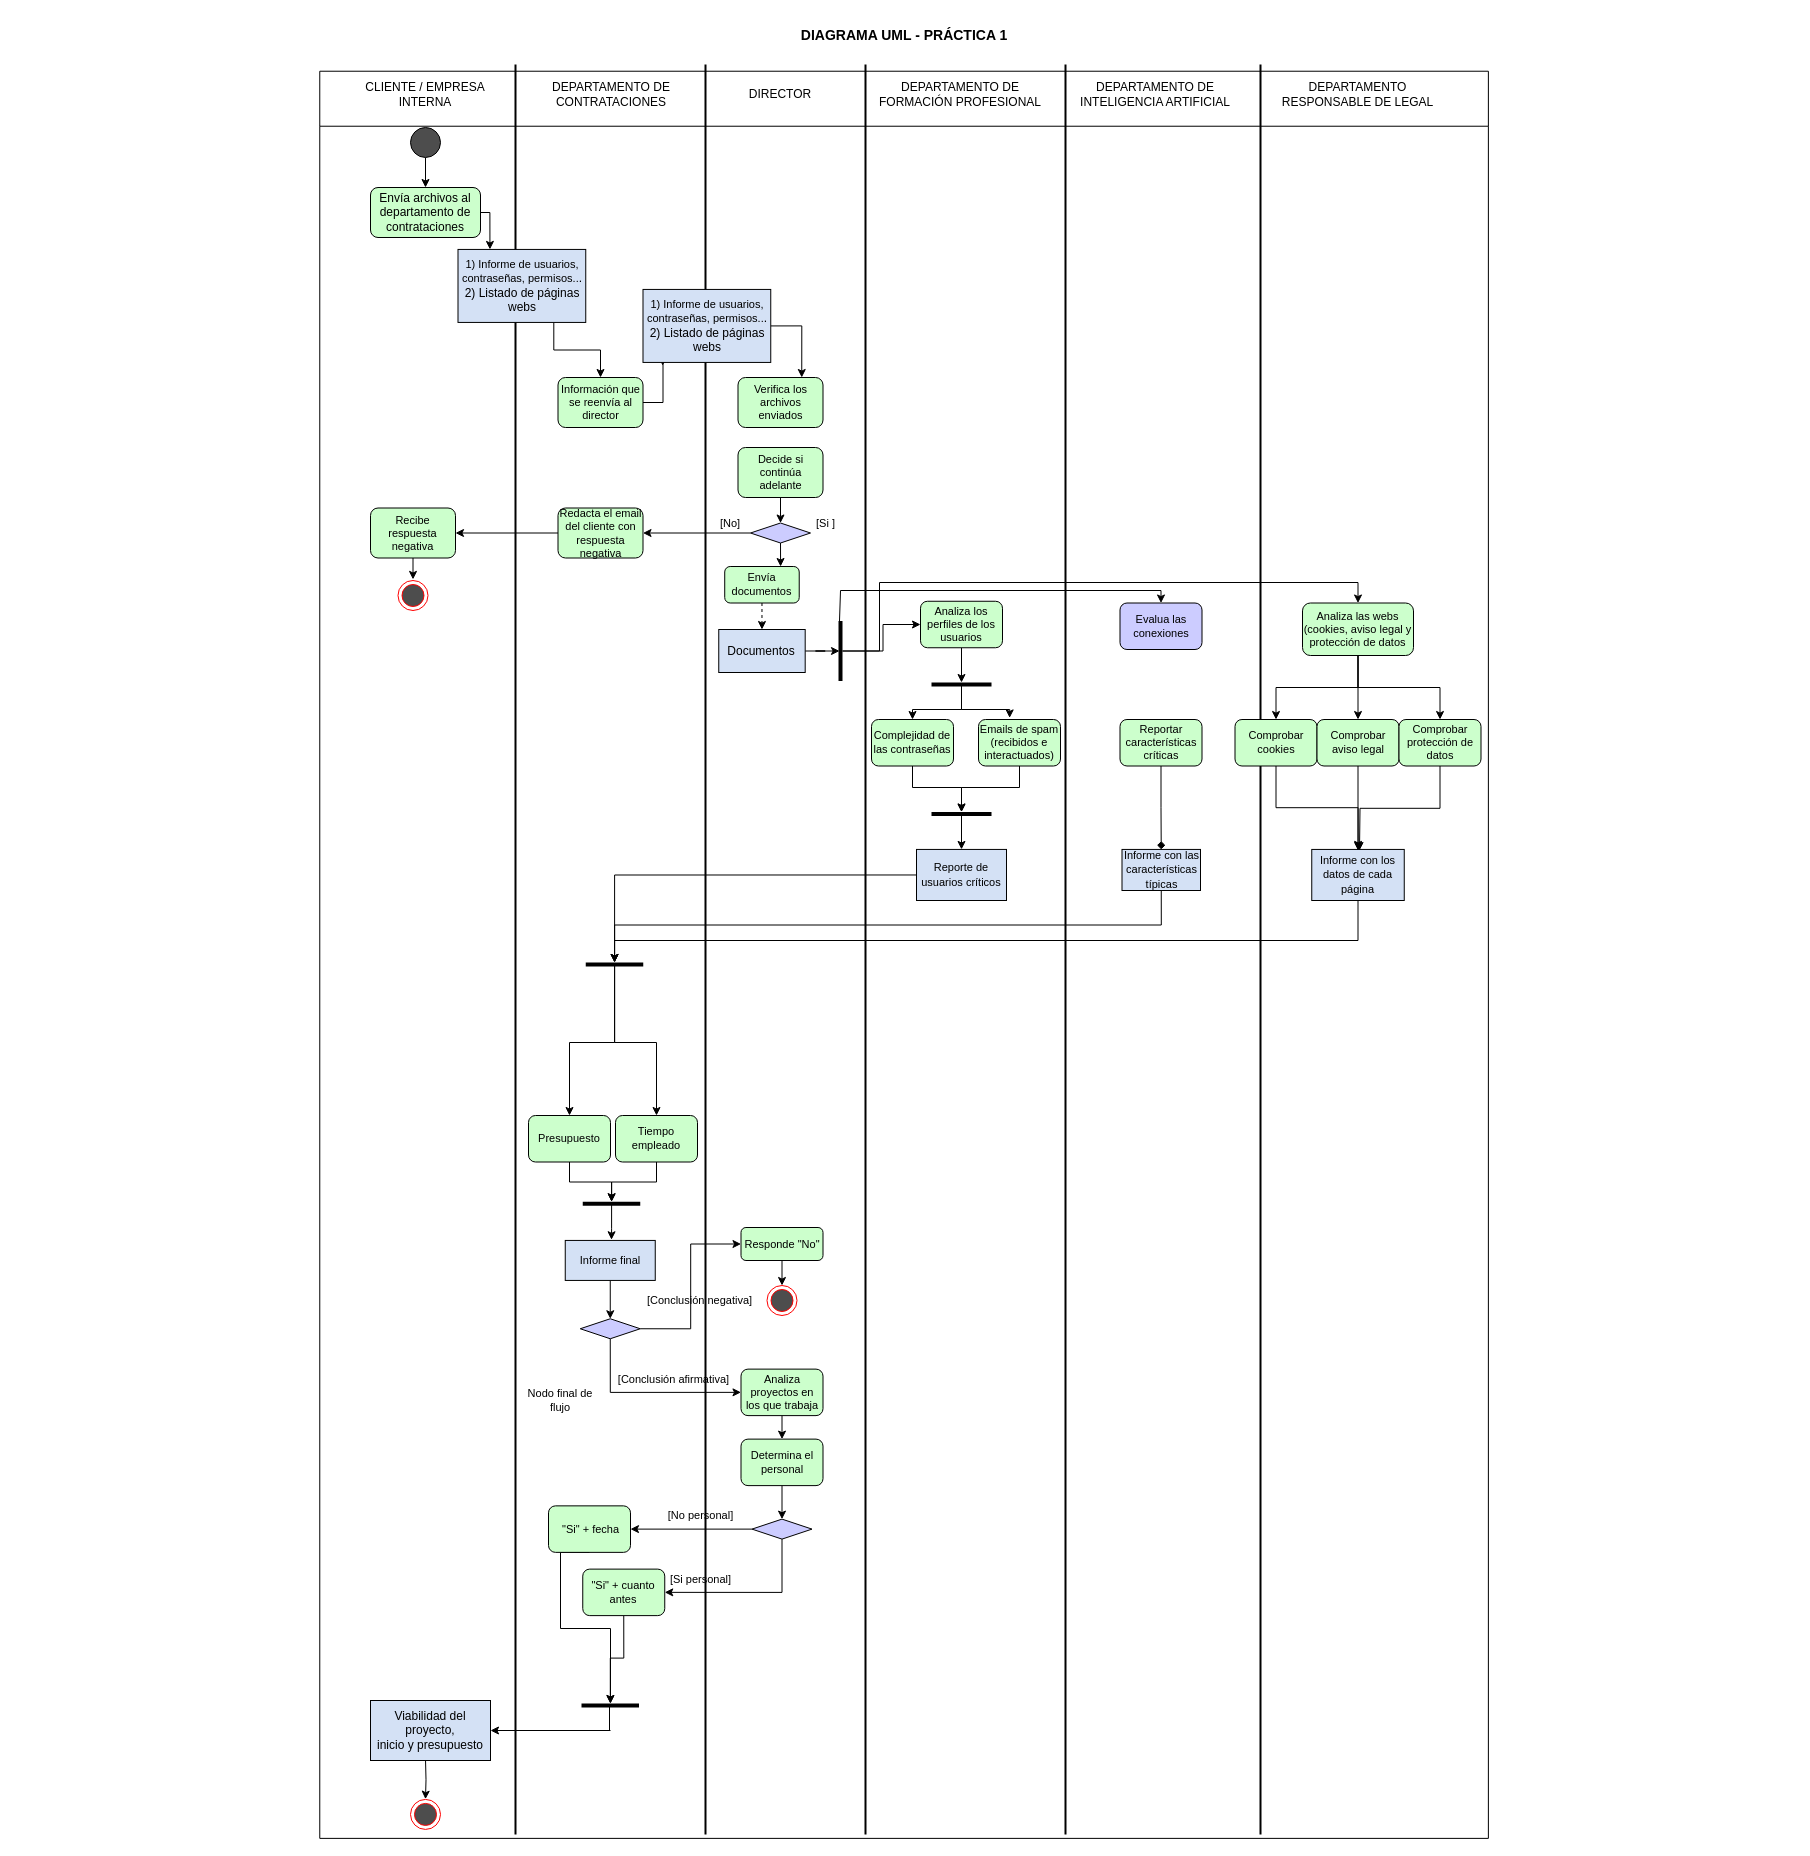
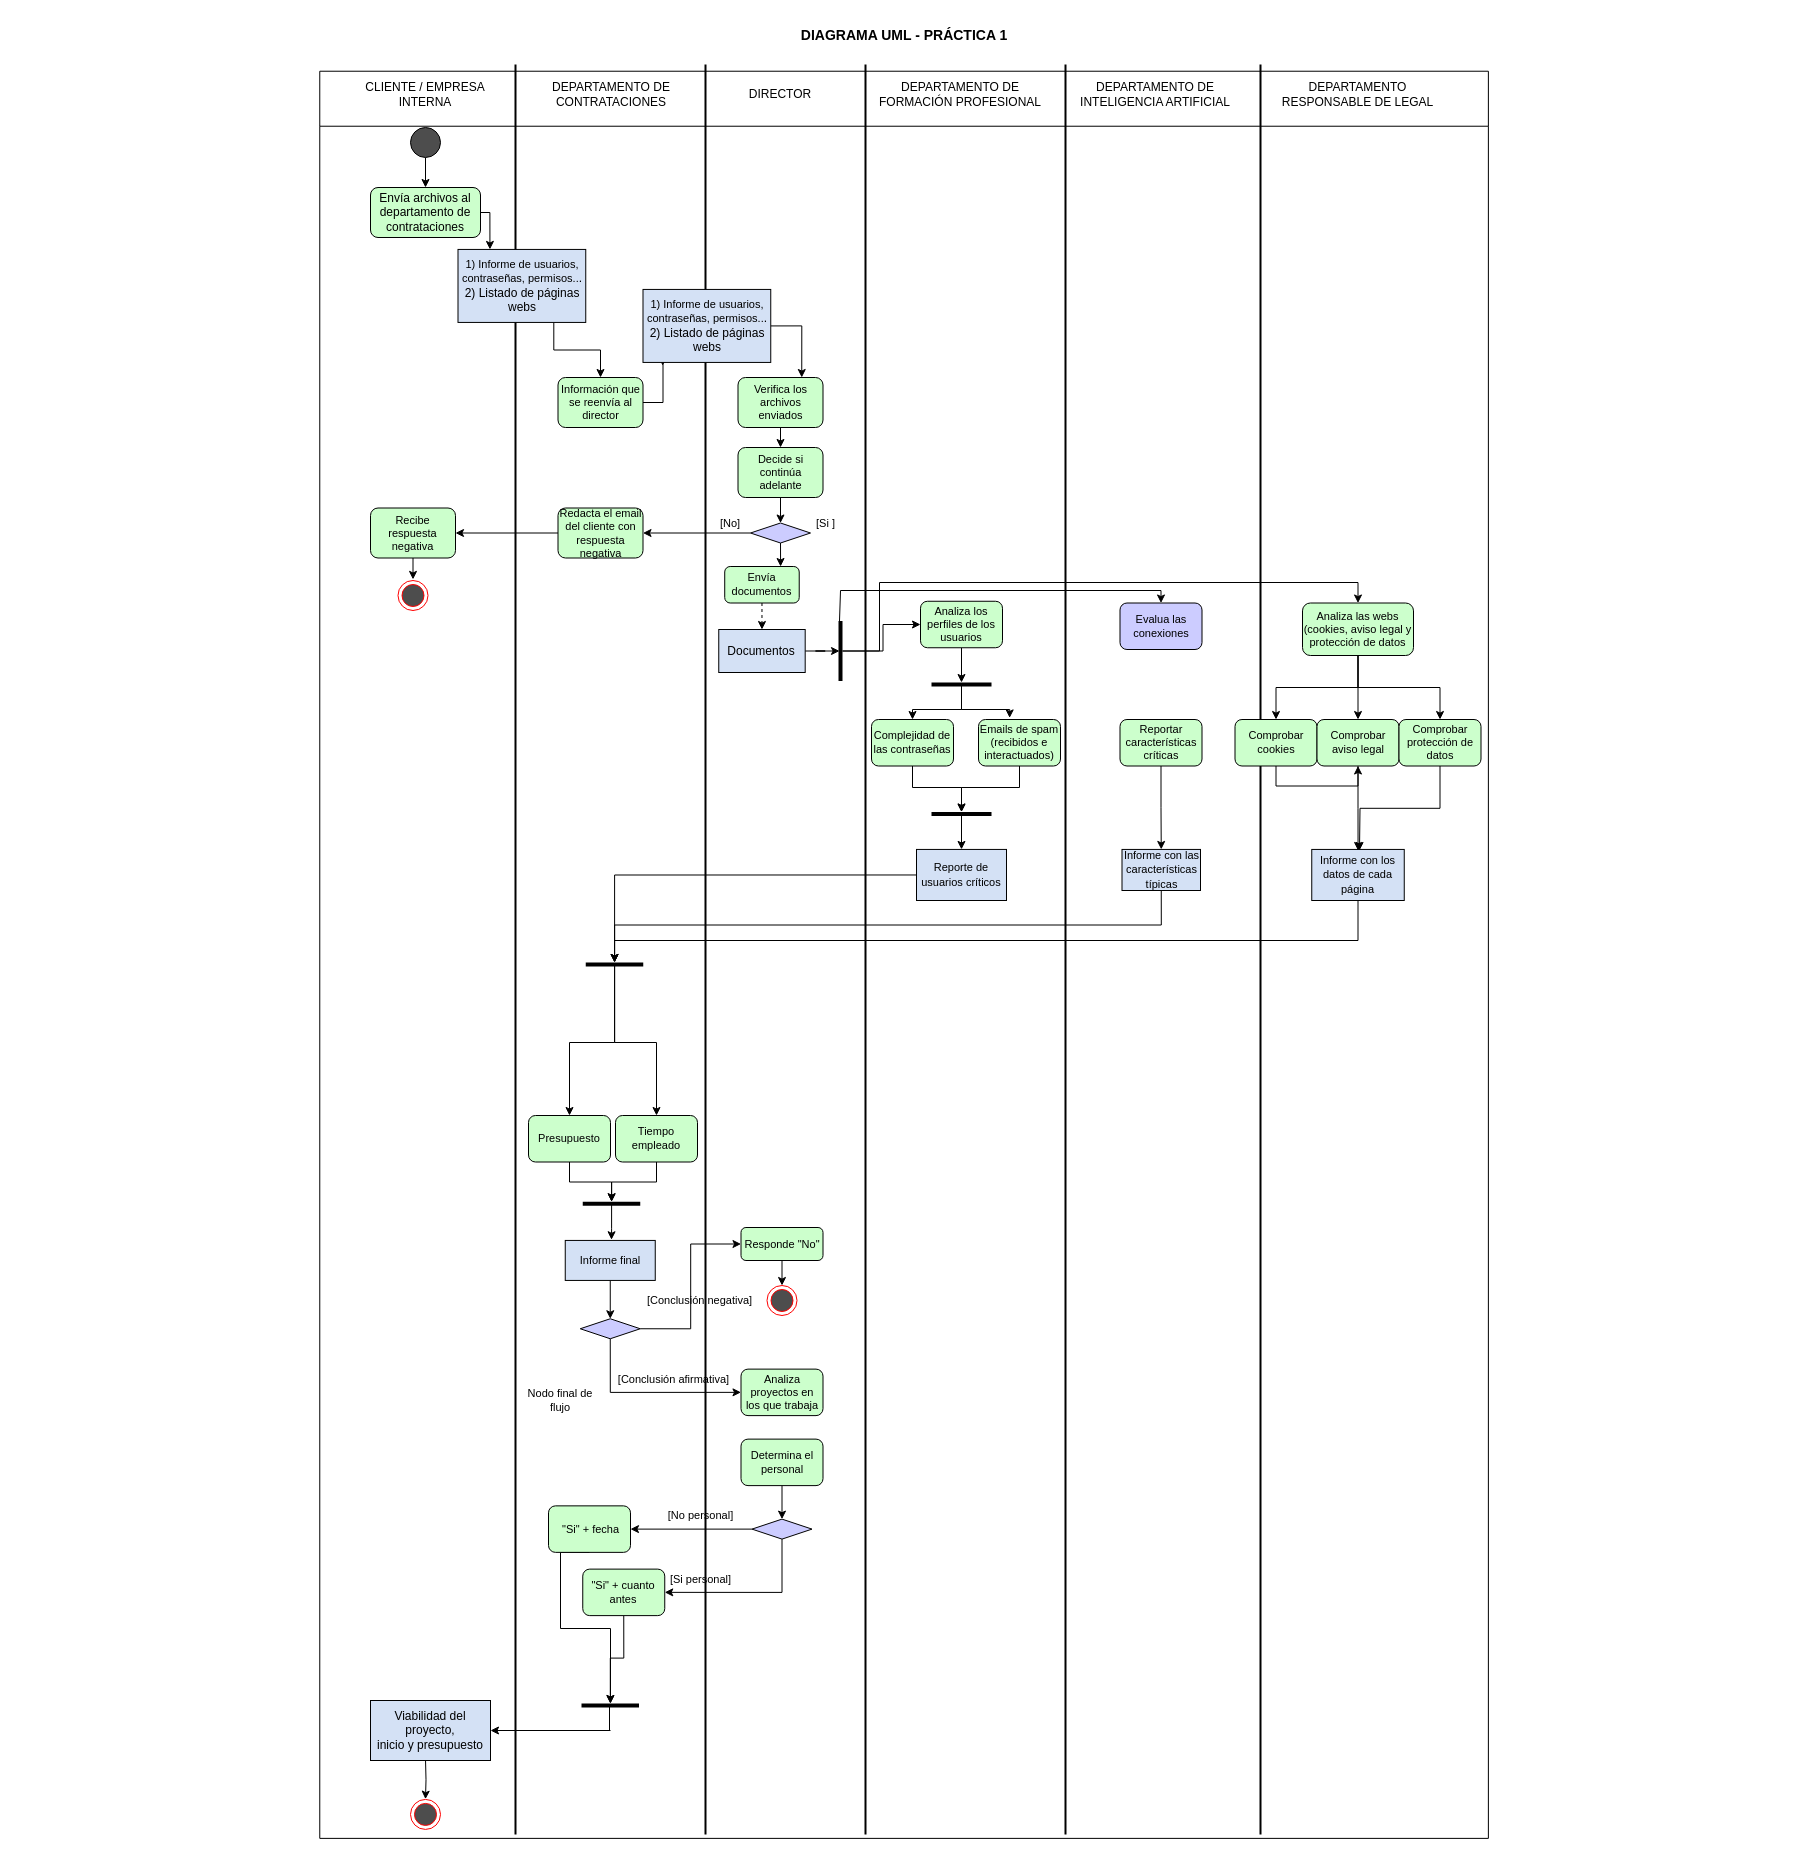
edge "Verifica los archivos enviados" -> "Decide si continúa adelante": added
edge "Comprobar cookies" -> "Informe con los datos de cada página": now "Comprobar cookies" -> "Comprobar aviso legal"
edge "Reportar características críticas" -> "Informe con las características típicas": arrowhead diamond -> classic
edge "Analiza proyectos en los que trabaja" -> "Determina el personal": removed
